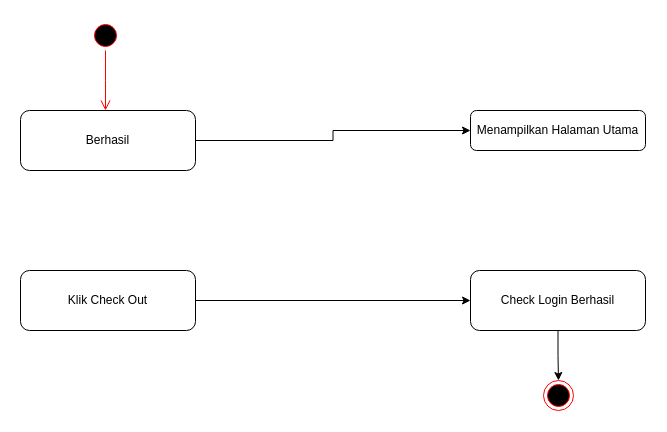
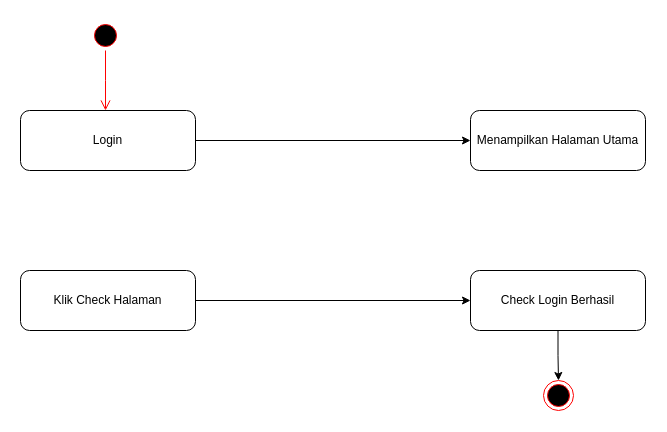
node "Menampilkan Halaman Utama": size 175x40 -> 175x60
node "Berhasil": label "Berhasil" -> "Login"
node "Klik Check Out": label "Klik Check Out" -> "Klik Check Halaman"
